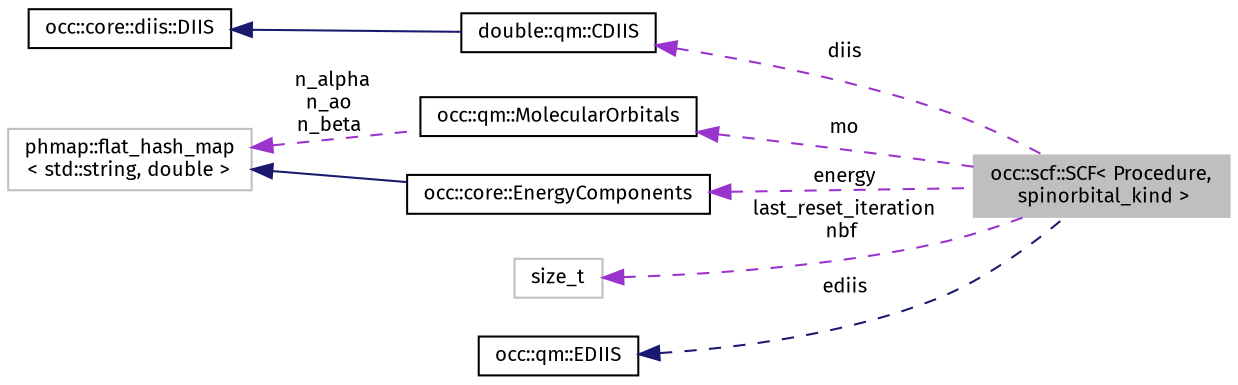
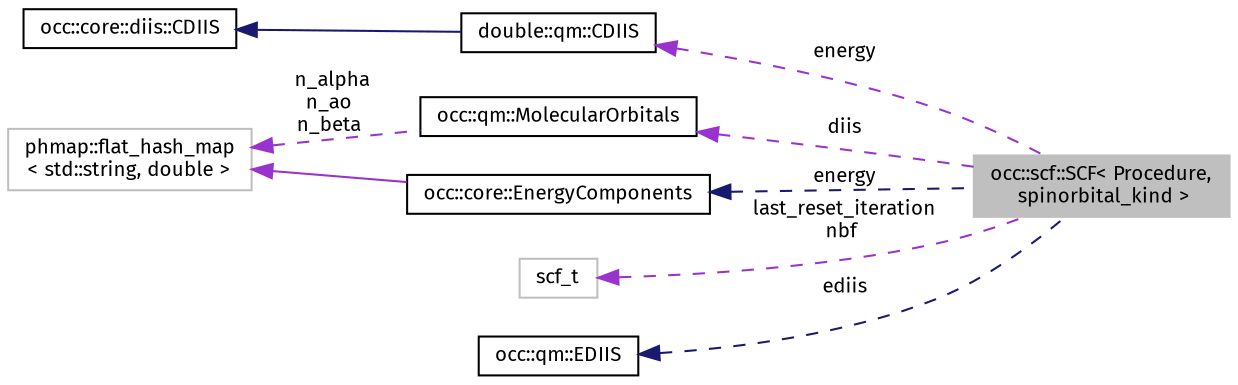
node "occ::core::diis::DIIS": label "occ::core::diis::DIIS" -> "occ::core::diis::CDIIS"
edge "occ::scf::SCF< Procedure, spinorbital_kind >" -> "double::qm::CDIIS": label " diis" -> " energy"
edge "occ::scf::SCF< Procedure, spinorbital_kind >" -> "occ::qm::MolecularOrbitals": label " mo" -> " diis"
edge "occ::core::EnergyComponents" -> "phmap::flat_hash_map < std::string, double >": color midnightblue -> darkorchid3
edge "occ::scf::SCF< Procedure, spinorbital_kind >" -> "occ::core::EnergyComponents": color darkorchid3 -> midnightblue
node "size_t": label "size_t" -> "scf_t"
